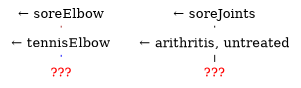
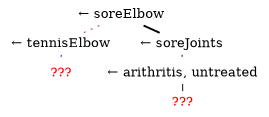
edge "← soreElbow" -- "← soreJoints": added
